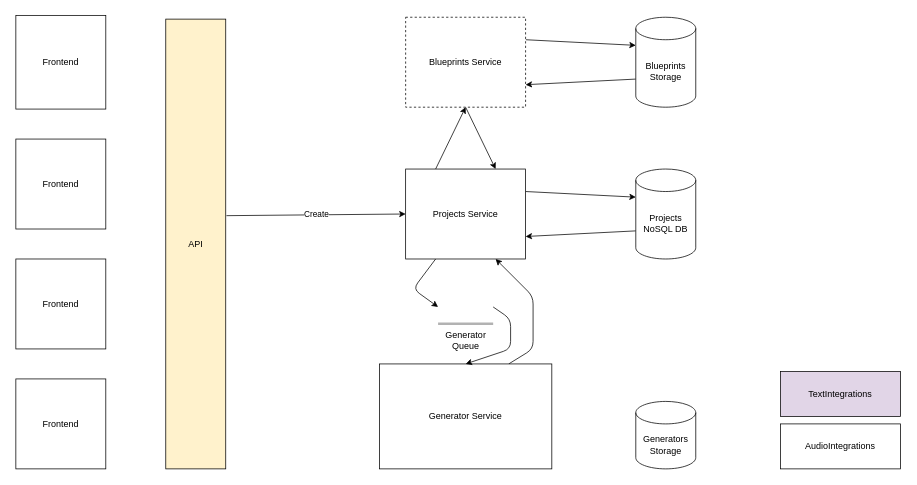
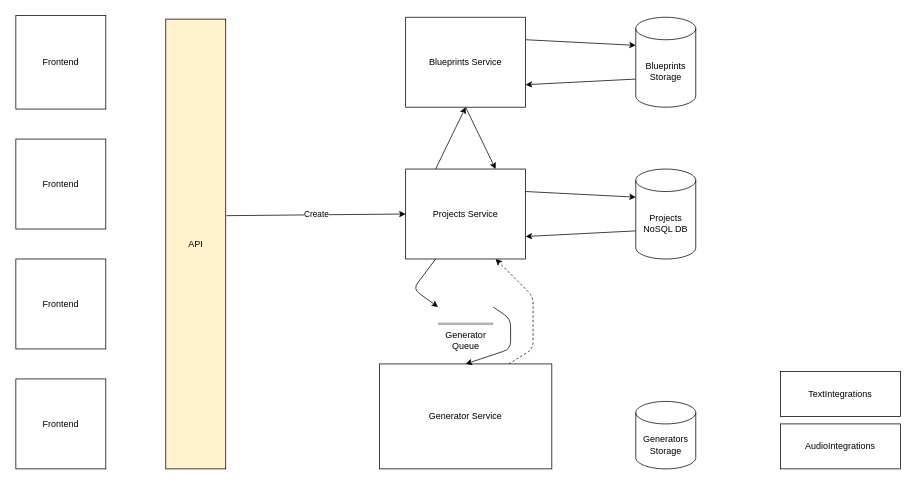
node "Blueprints Service": style dashed -> solid
edge "Generator Service" -> "Projects Service": style solid -> dashed
node "TextIntegrations": fillcolor #e1d5e7 -> #ffffff
